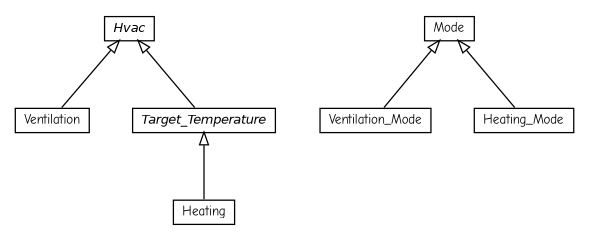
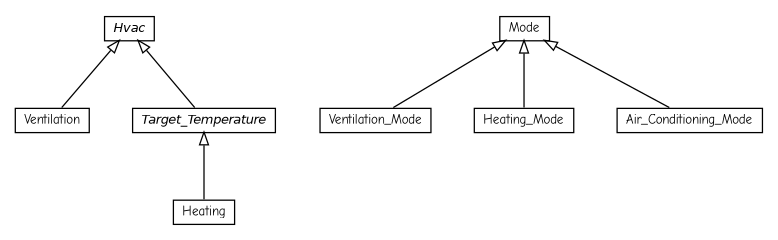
node "Air_Conditioning_Mode": added
